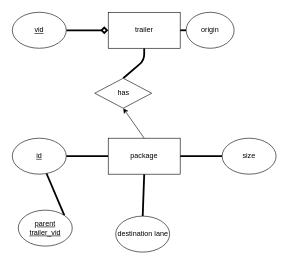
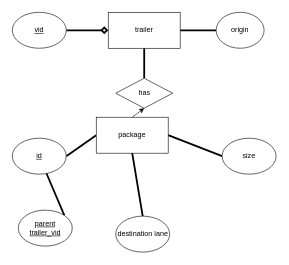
node "origin": moved (210, 30) -> (240, 30)
node "has": moved (123, 93) -> (144, 93)
node "package": moved (144, 156) -> (132, 135)
